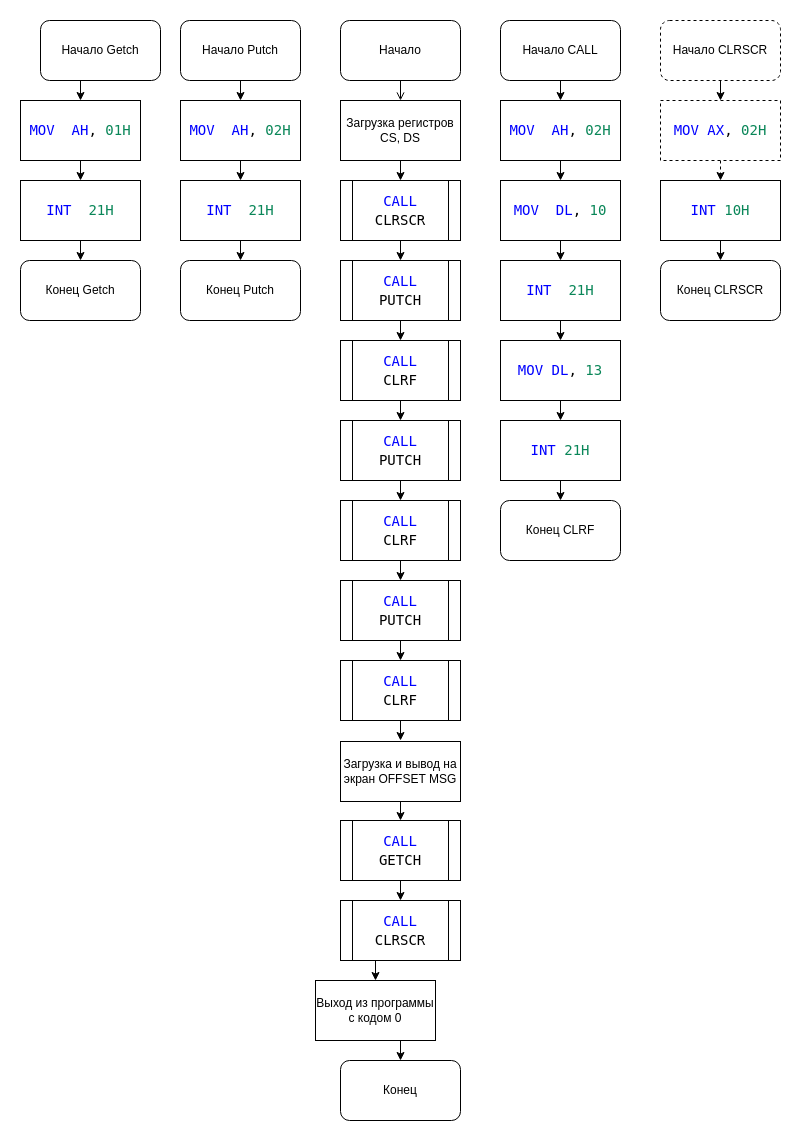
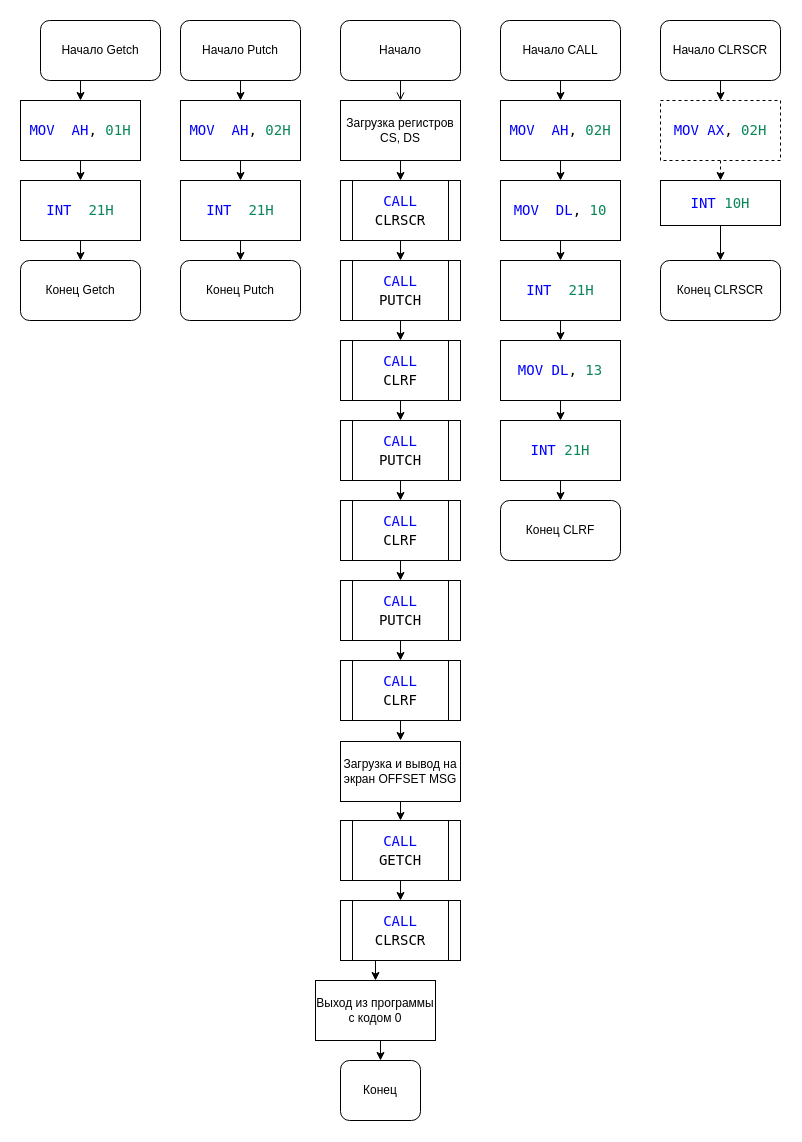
node "Начало CLRSCR": style dashed -> solid
node "INT 10H": size 120x60 -> 120x45
node "Конец": size 120x60 -> 80x60
